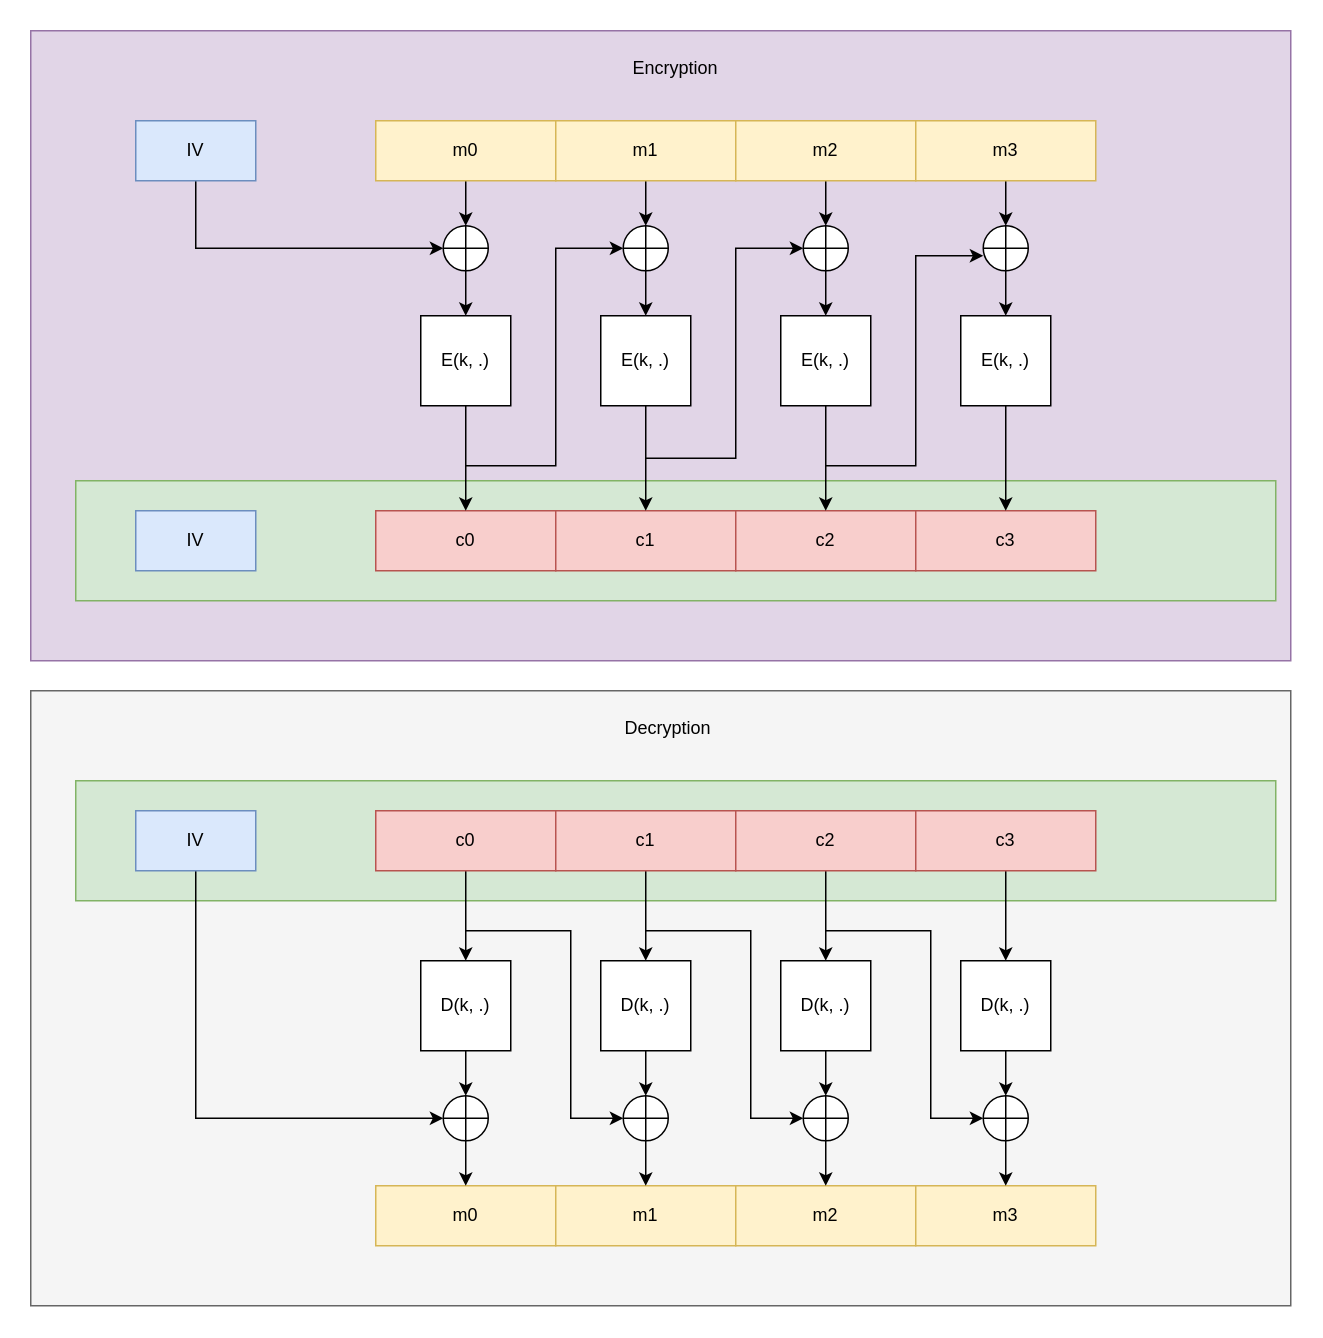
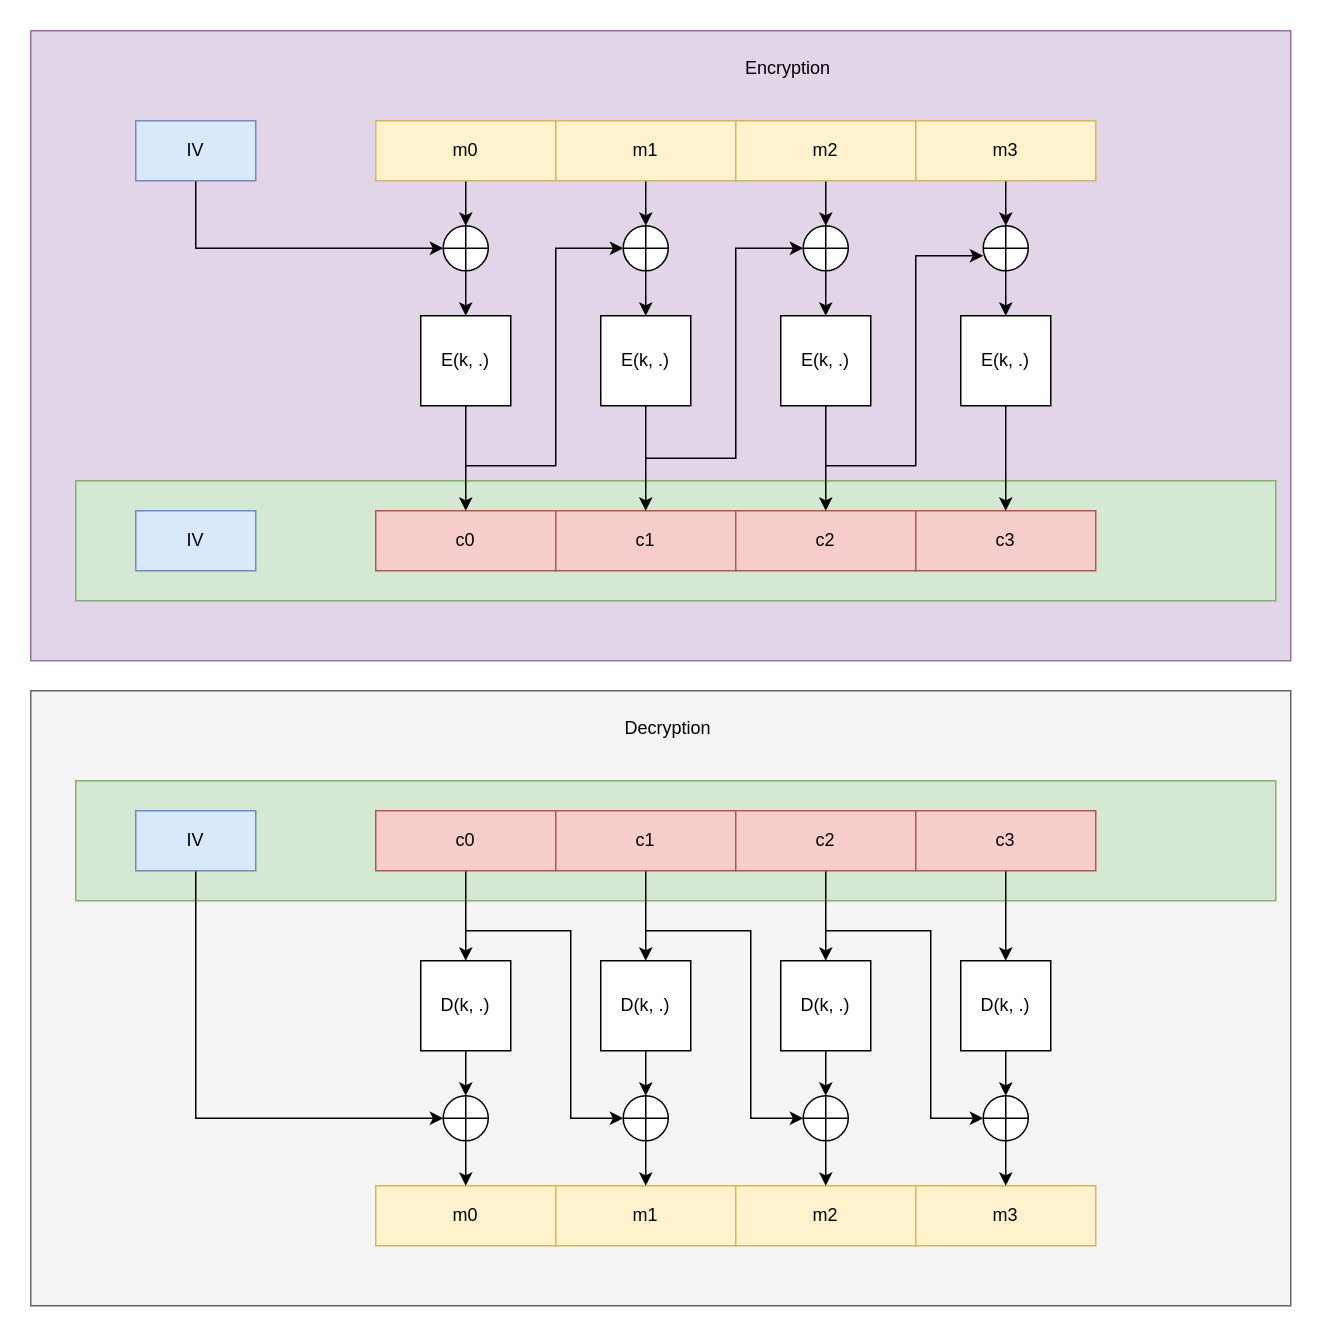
node "Encryption": moved (676, 68) -> (788, 68)
